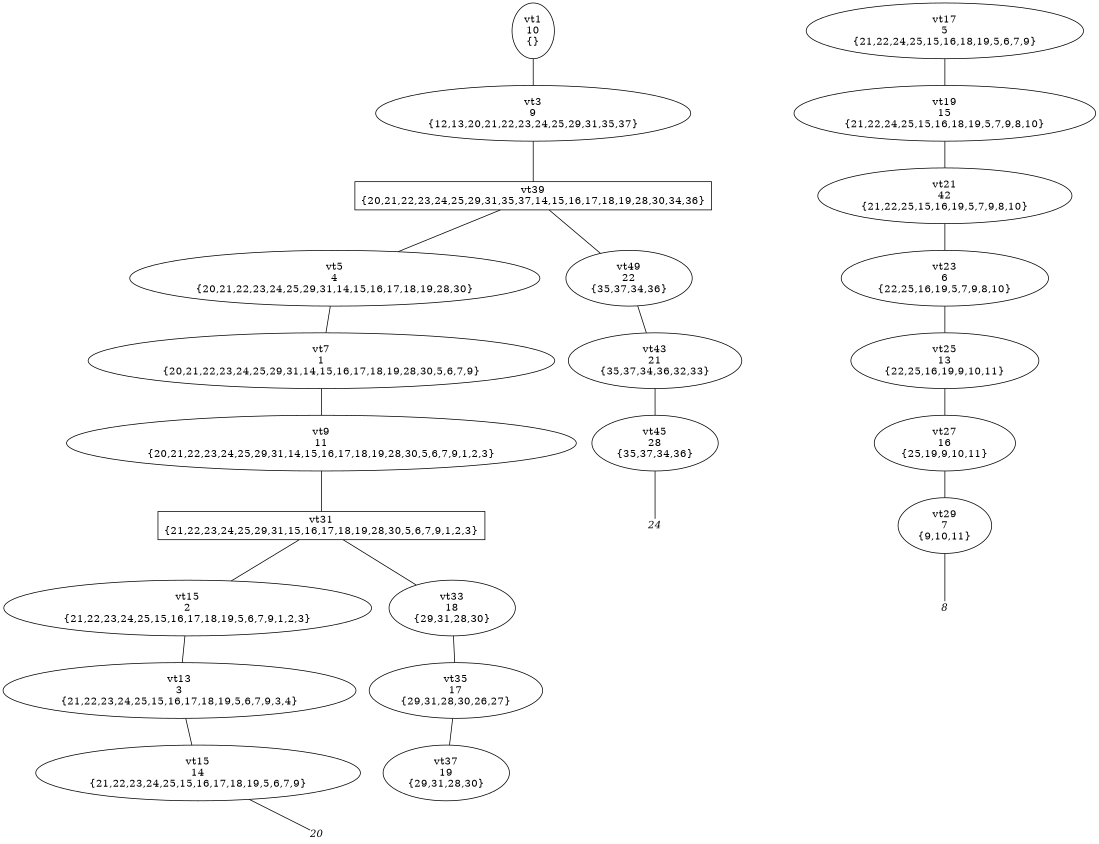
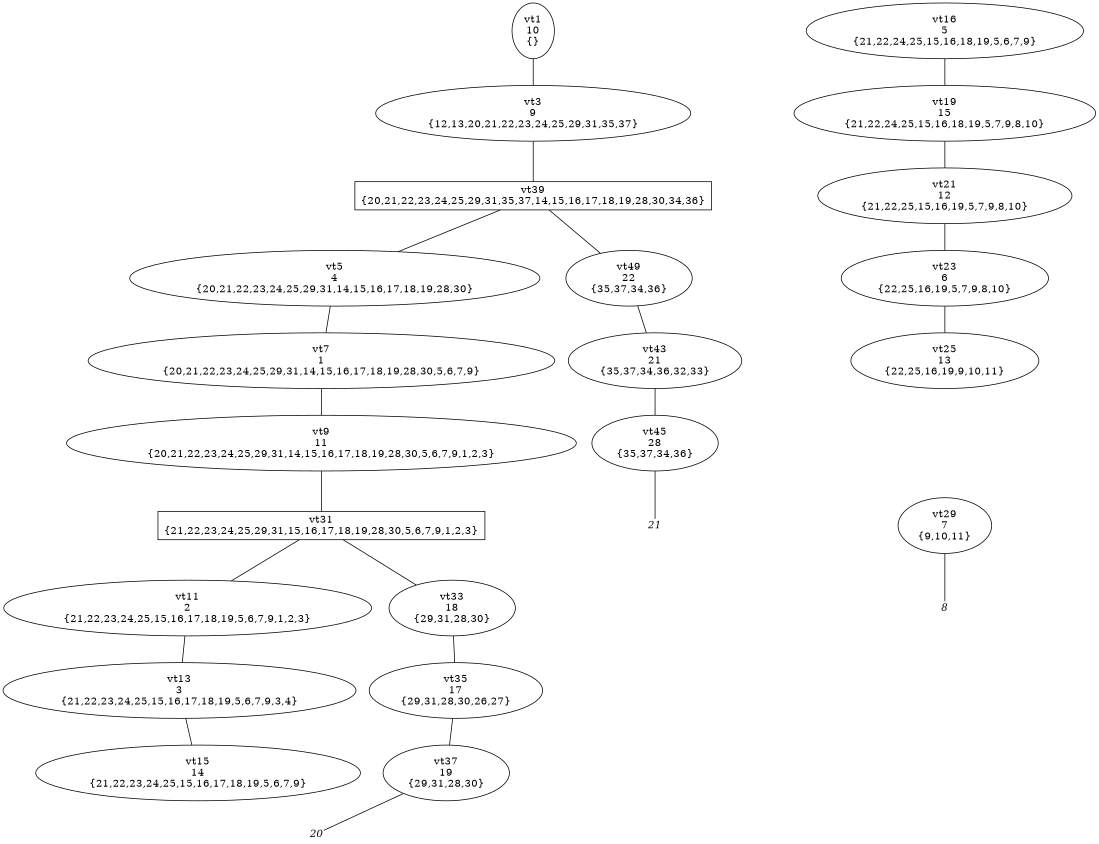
node "vt17 5 {21,22,24,25,15,16,18,19,5,6,7,9}": label "vt17 5 {21,22,24,25,15,16,18,19,5,6,7,9}" -> "vt16 5 {21,22,24,25,15,16,18,19,5,6,7,9}"
node "vt21 42 {21,22,25,15,16,19,5,7,9,8,10}": label "vt21 42 {21,22,25,15,16,19,5,7,9,8,10}" -> "vt21 12 {21,22,25,15,16,19,5,7,9,8,10}"
node "vt27 16 {25,19,9,10,11}": removed
node "24": label "24" -> "21"
node "vt15 2 {21,22,23,24,25,15,16,17,18,19,5,6,7,9,1,2,3}": label "vt15 2 {21,22,23,24,25,15,16,17,18,19,5,6,7,9,1,2,3}" -> "vt11 2 {21,22,23,24,25,15,16,17,18,19,5,6,7,9,1,2,3}"
edge "vt15 14 {21,22,23,24,25,15,16,17,18,19,5,6,7,9}" -- "20": now "vt37 19 {29,31,28,30}" -- "20"
